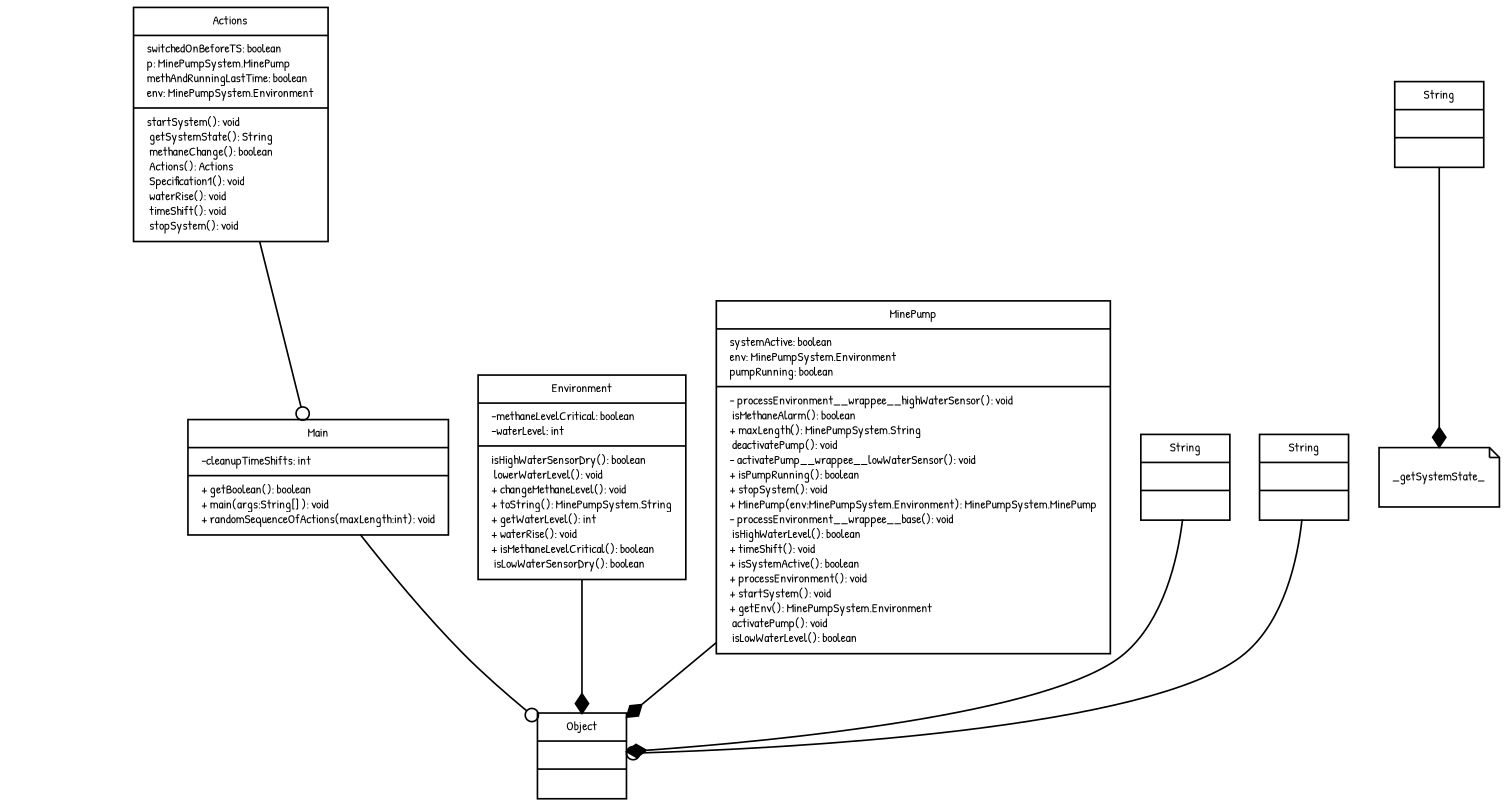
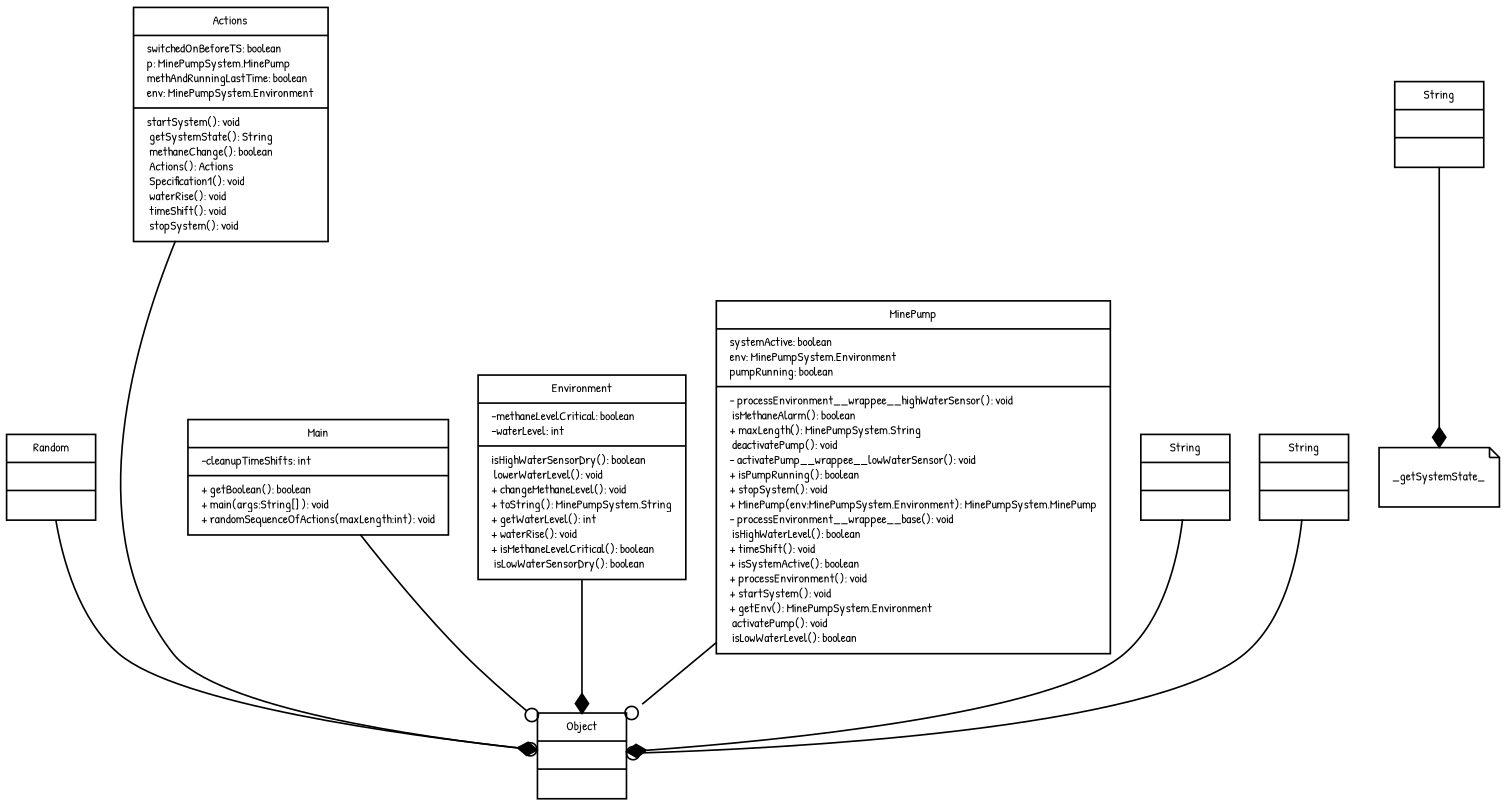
edge "Actions" -> "Main": now "Actions" -> "Object"
node "Random": added
edge "MinePump" -> "Object": arrowhead diamond -> odot
